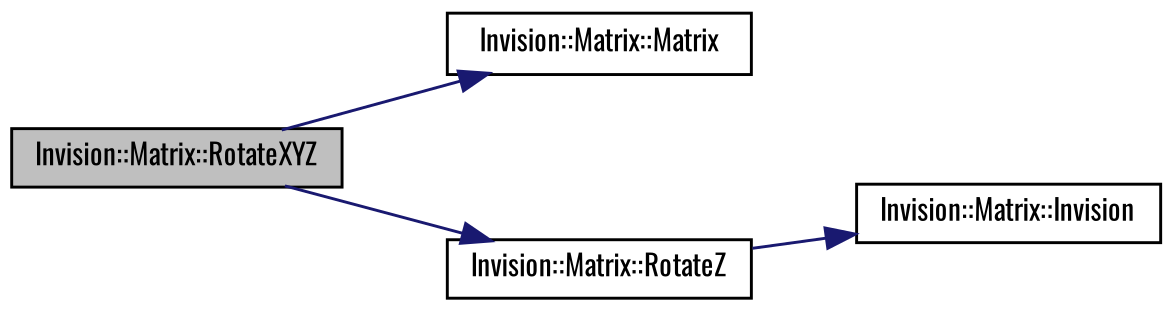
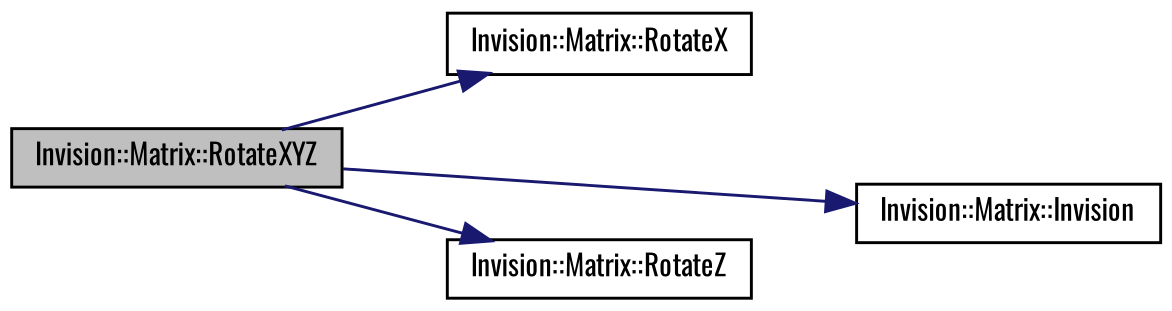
node "Invision::Matrix::Matrix": label "Invision::Matrix::Matrix" -> "Invision::Matrix::RotateX"
edge "Invision::Matrix::RotateZ" -> "Invision::Matrix::Invision": now "Invision::Matrix::RotateXYZ" -> "Invision::Matrix::Invision"
